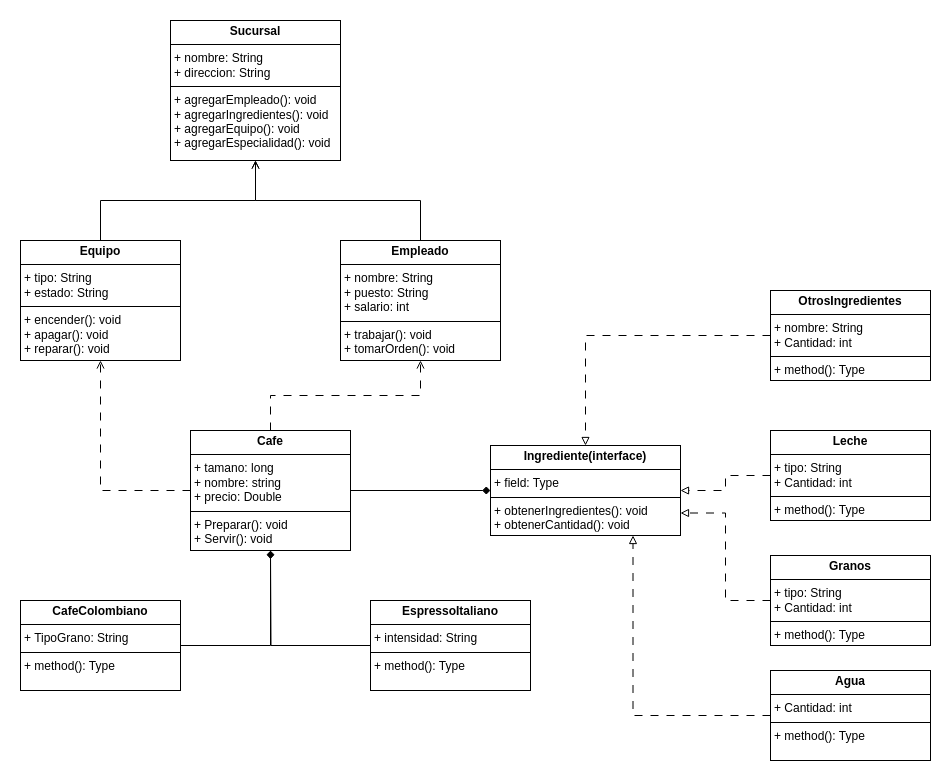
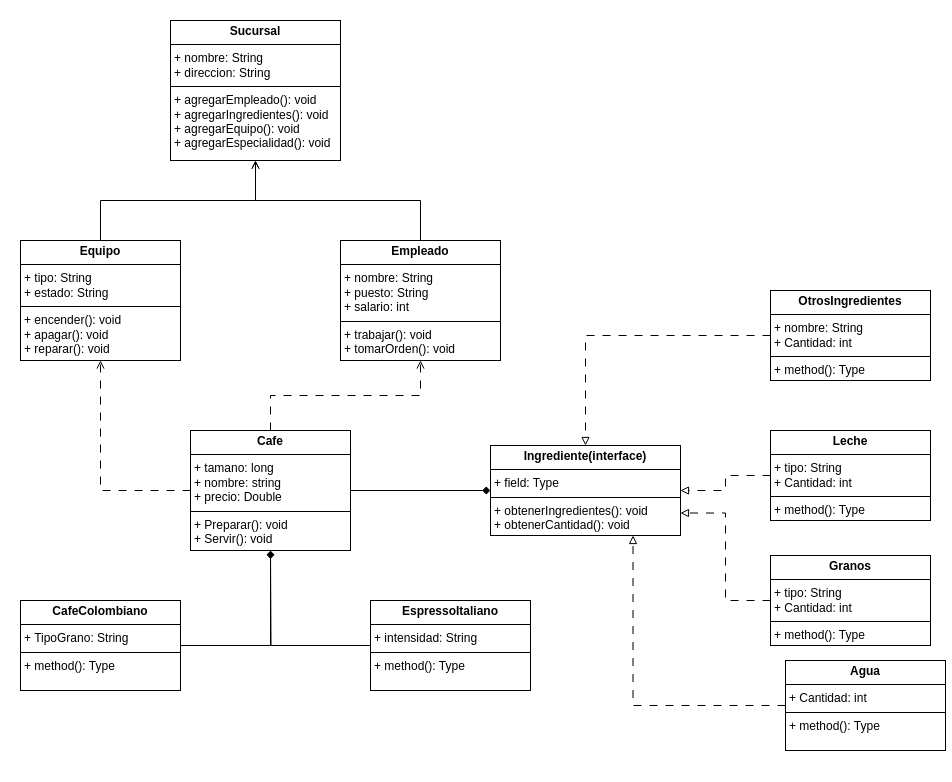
node "Agua + Cantidad: int + method(): Type": moved (851, 716) -> (866, 706)
